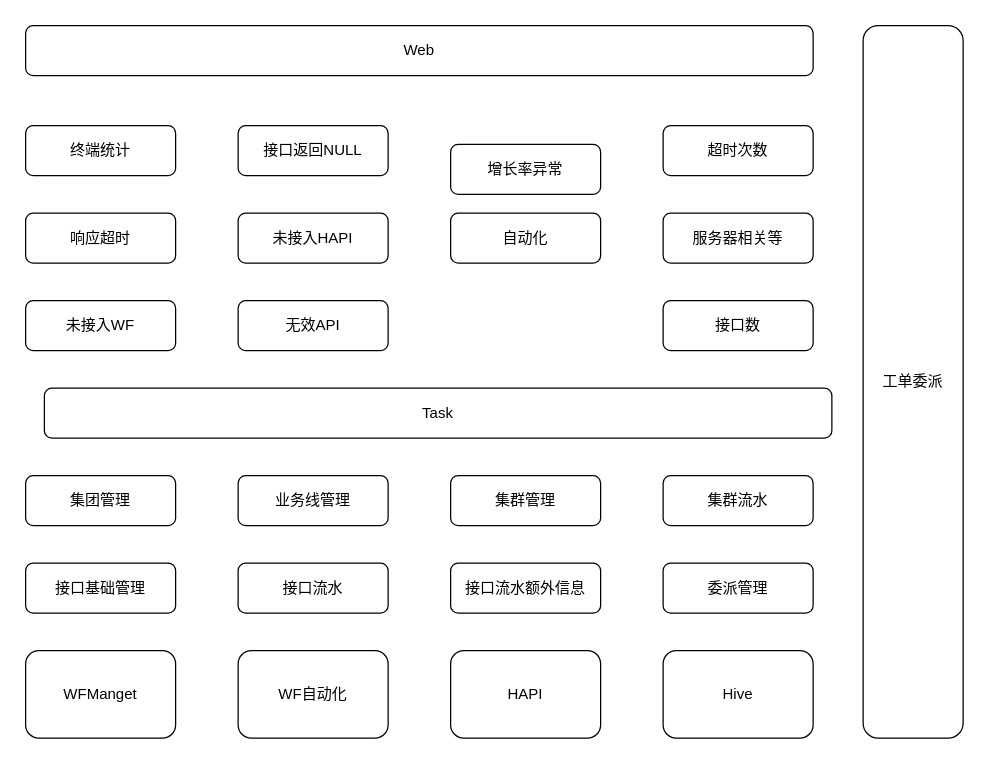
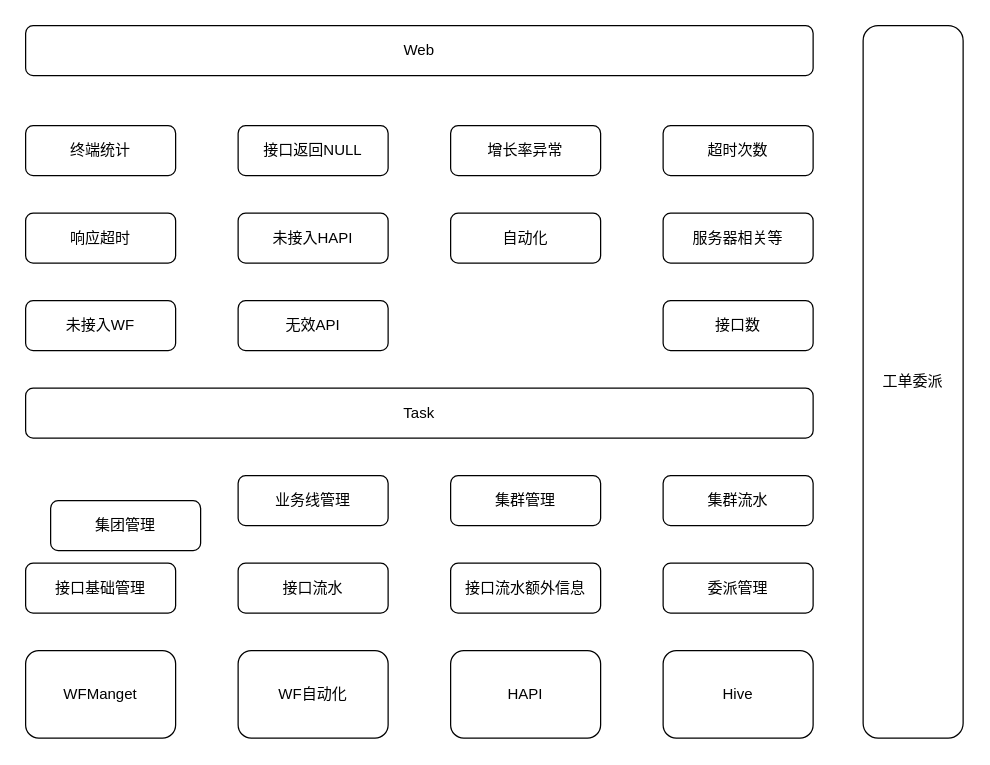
node "增长率异常": moved (526, 169) -> (526, 151)
node "Task": moved (438, 413) -> (419, 413)
node "集团管理": moved (101, 501) -> (126, 526)
